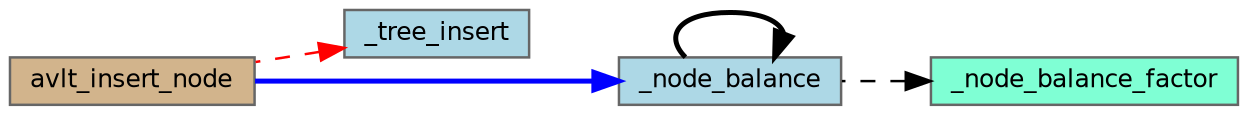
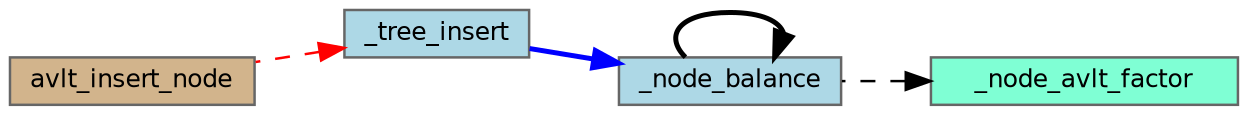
edge "avlt_insert_node" -> "_node_balance": now "_tree_insert" -> "_node_balance"
node "_node_balance_factor": label "_node_balance_factor" -> "_node_avlt_factor"
